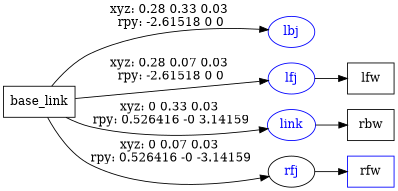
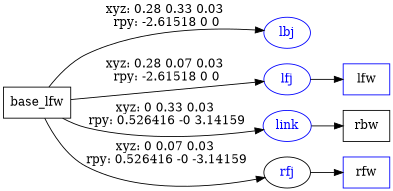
node "lfw": color black -> blue
node "base_link": label "base_link" -> "base_lfw"
